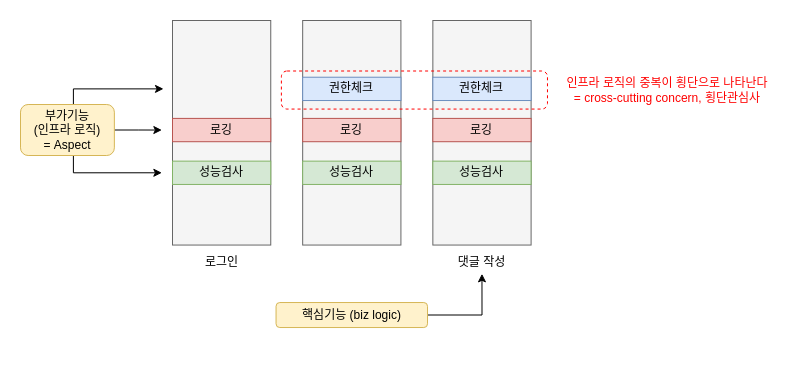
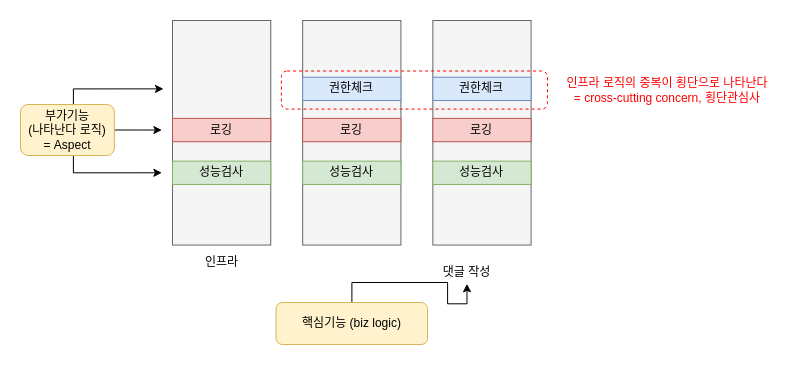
node "부가기능 (인프라 로직) = Aspect": label "부가기능 (인프라 로직) = Aspect" -> "부가기능 (나타난다 로직) = Aspect"
node "댓글 작성": moved (482, 262) -> (467, 272)
node "로그인": label "로그인" -> "인프라"
node "핵심기능 (biz logic)": size 151x25 -> 151x42
